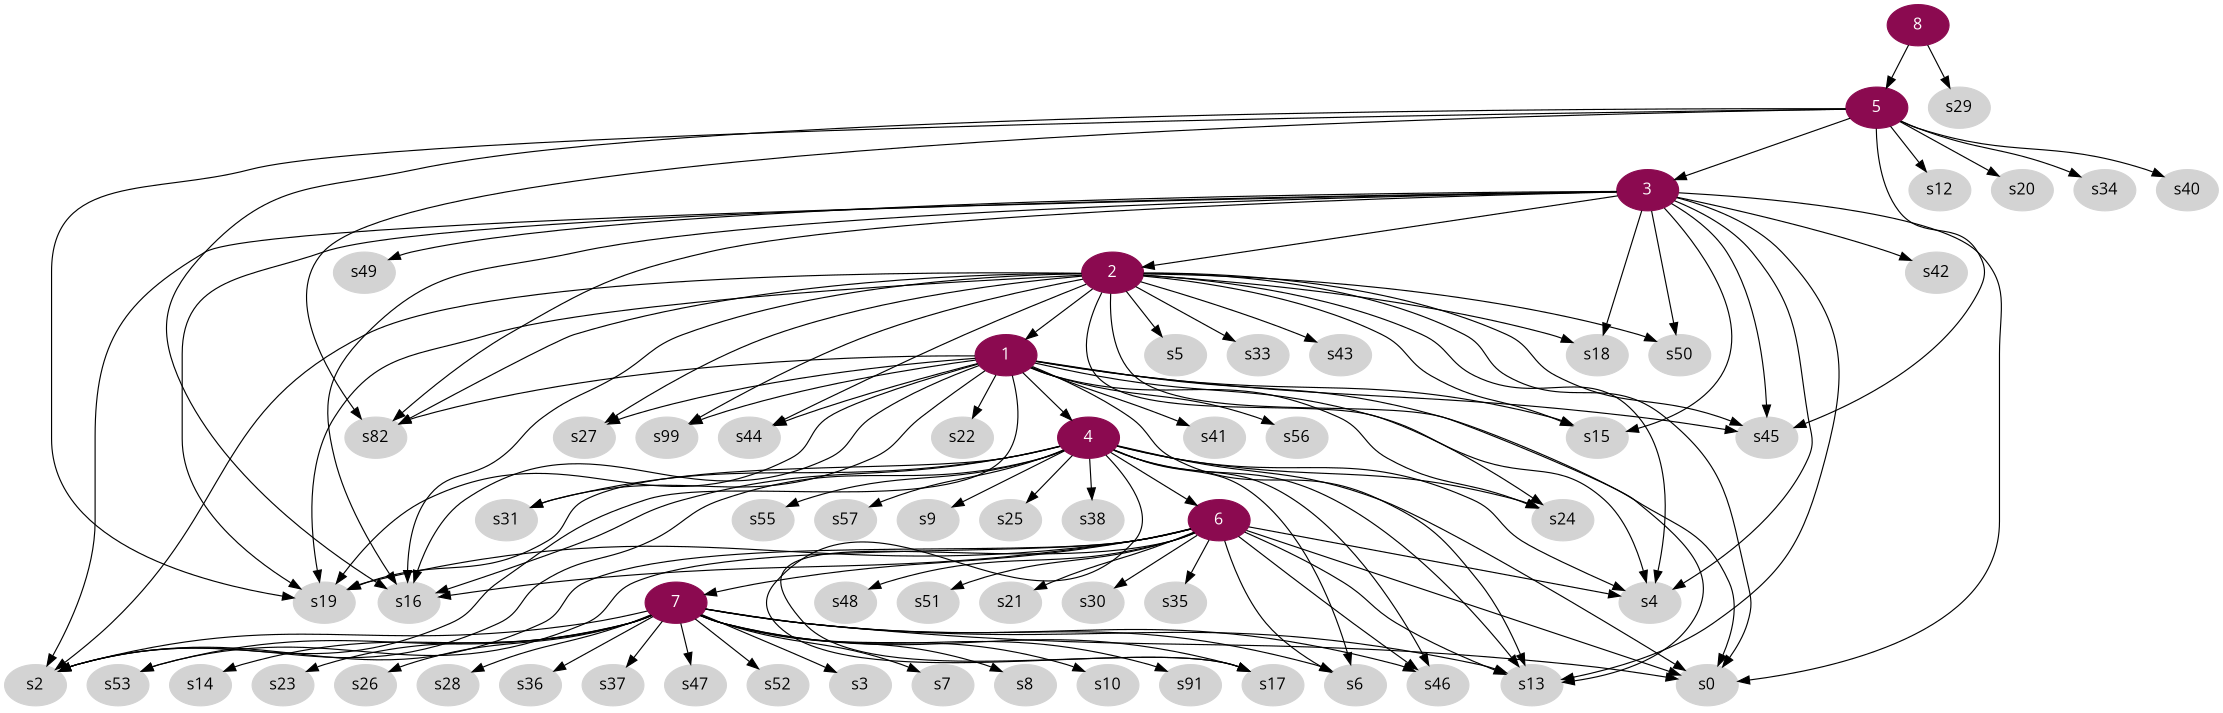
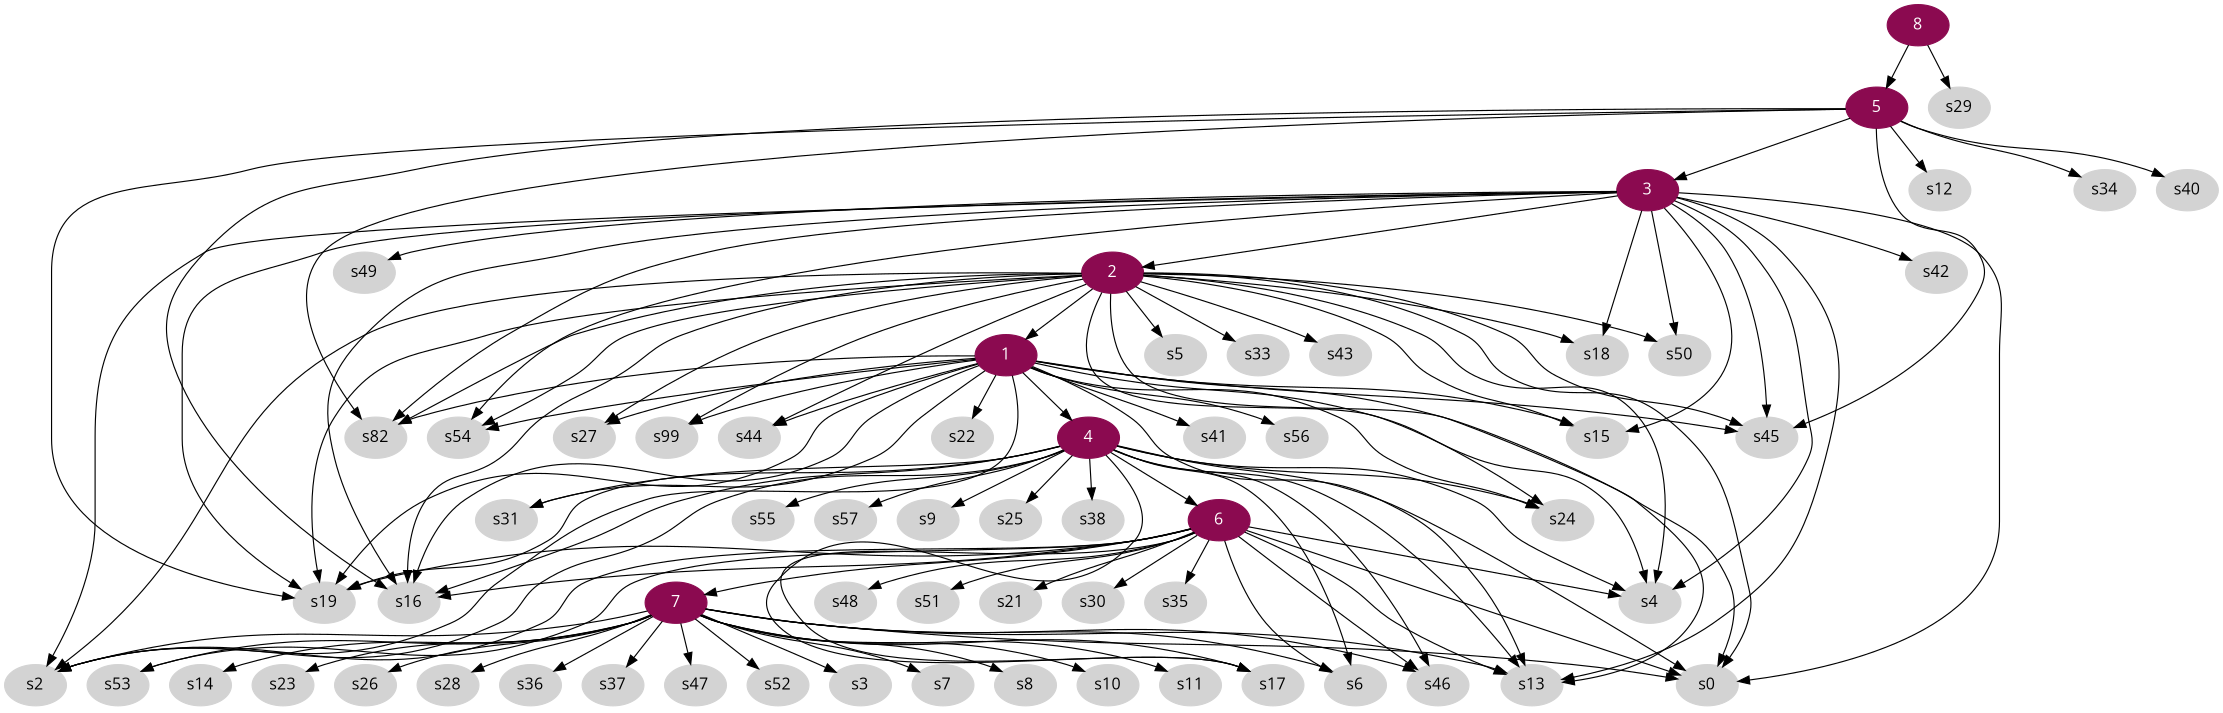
node "s20": removed
node "s54": added
node "s91": label "s91" -> "s11"
